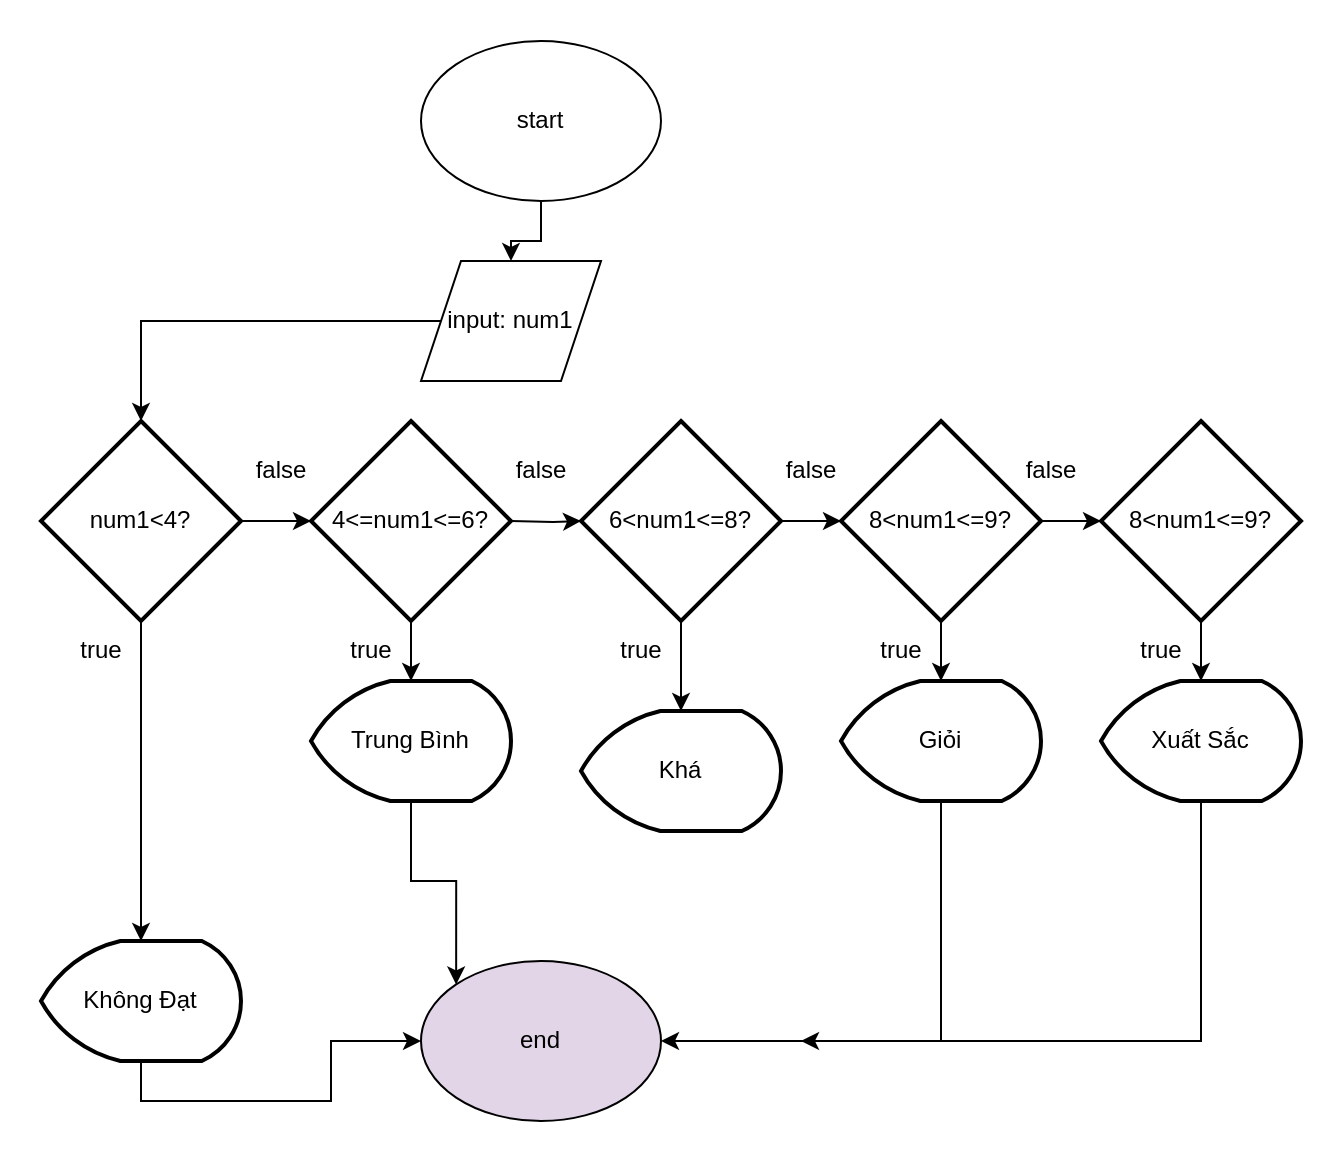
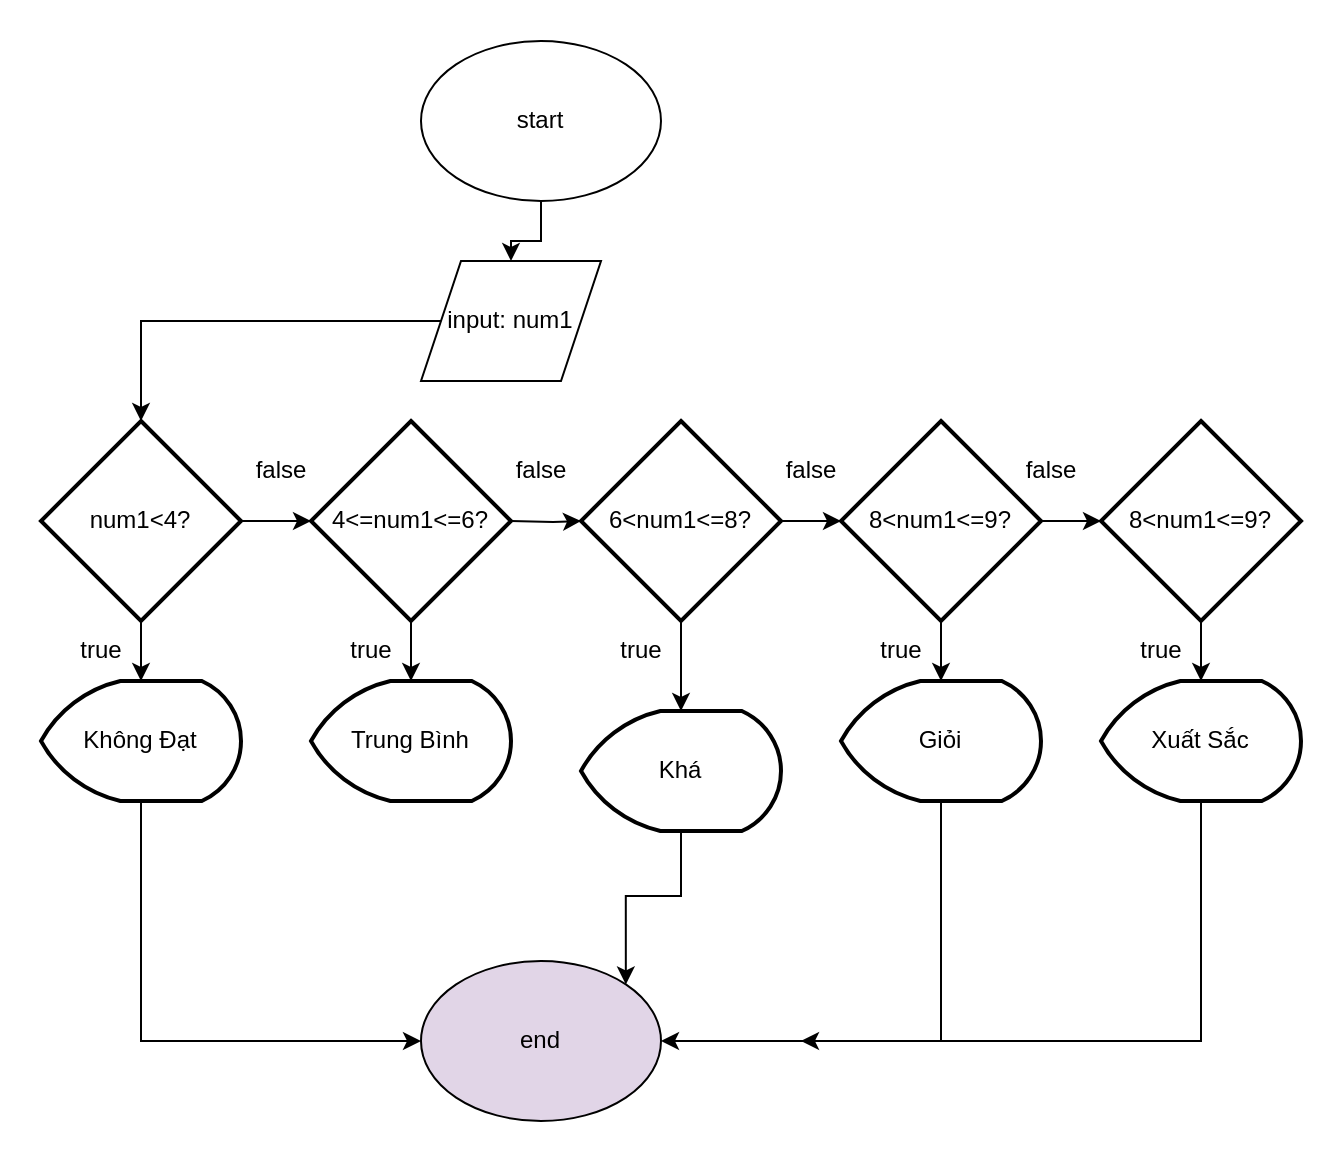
edge "Trung Bình" -> "end": removed
edge "Khá" -> "end": added
node "Không Đạt": moved (141, 1001) -> (141, 741)
